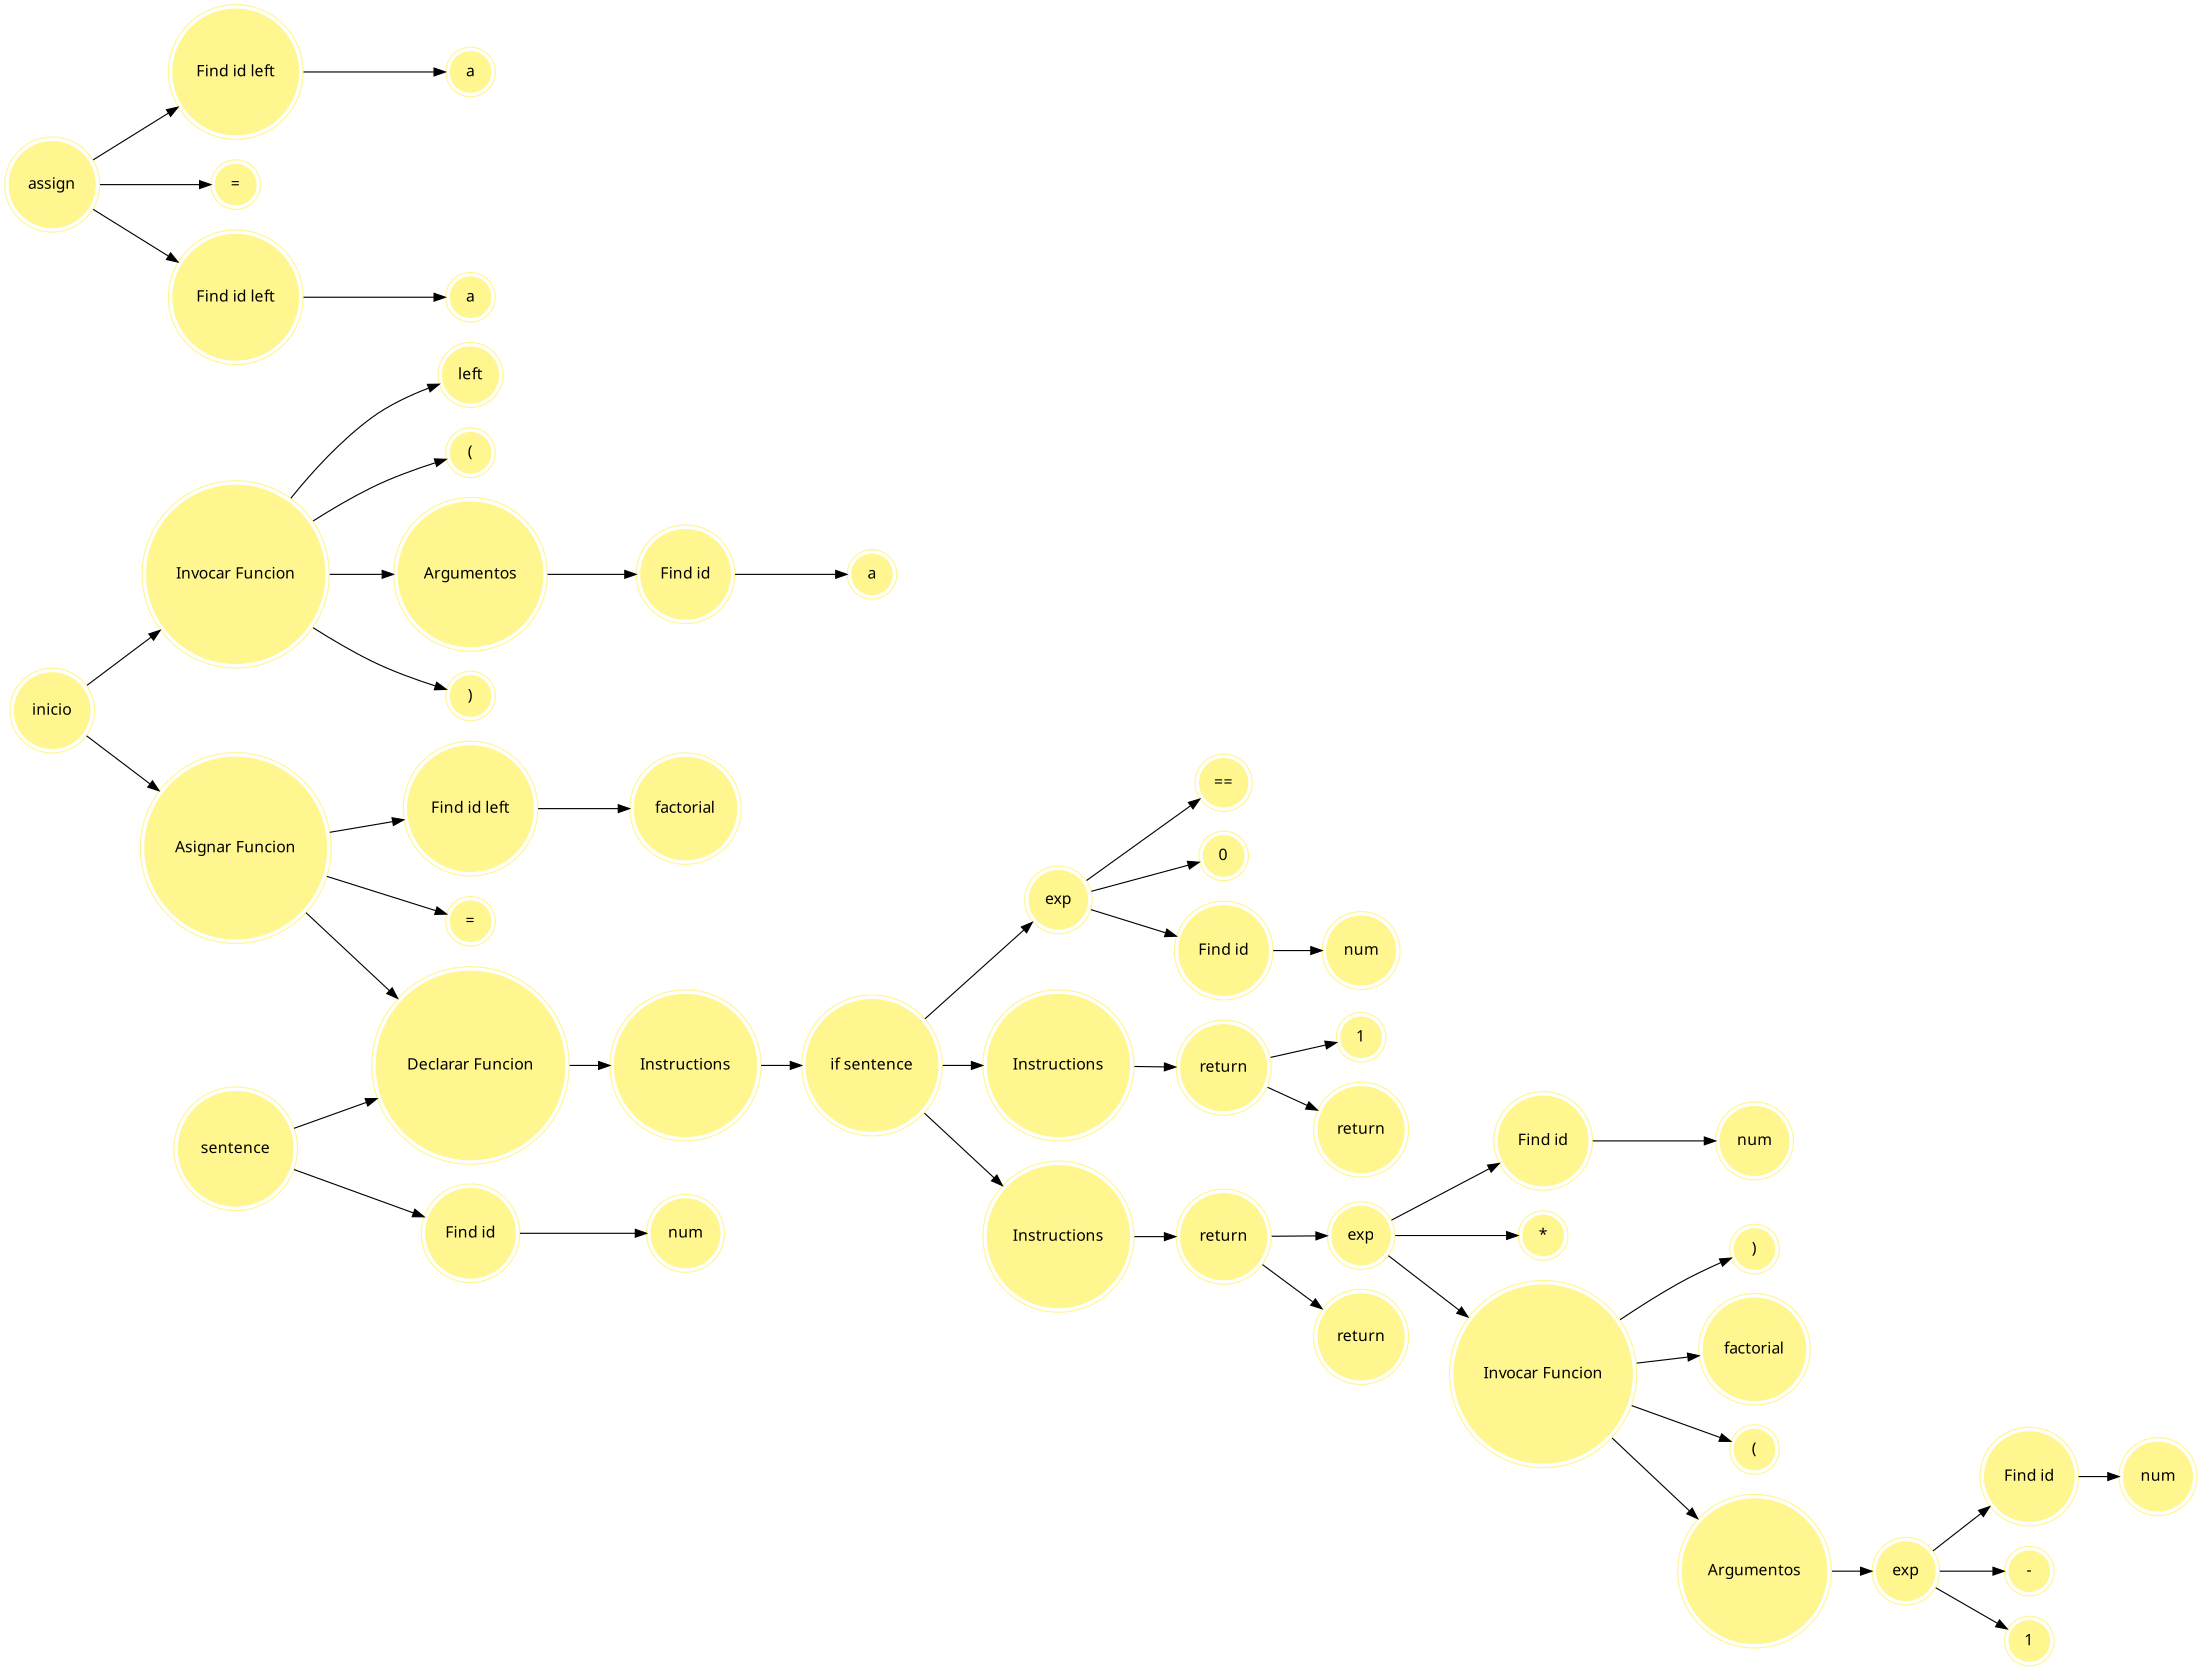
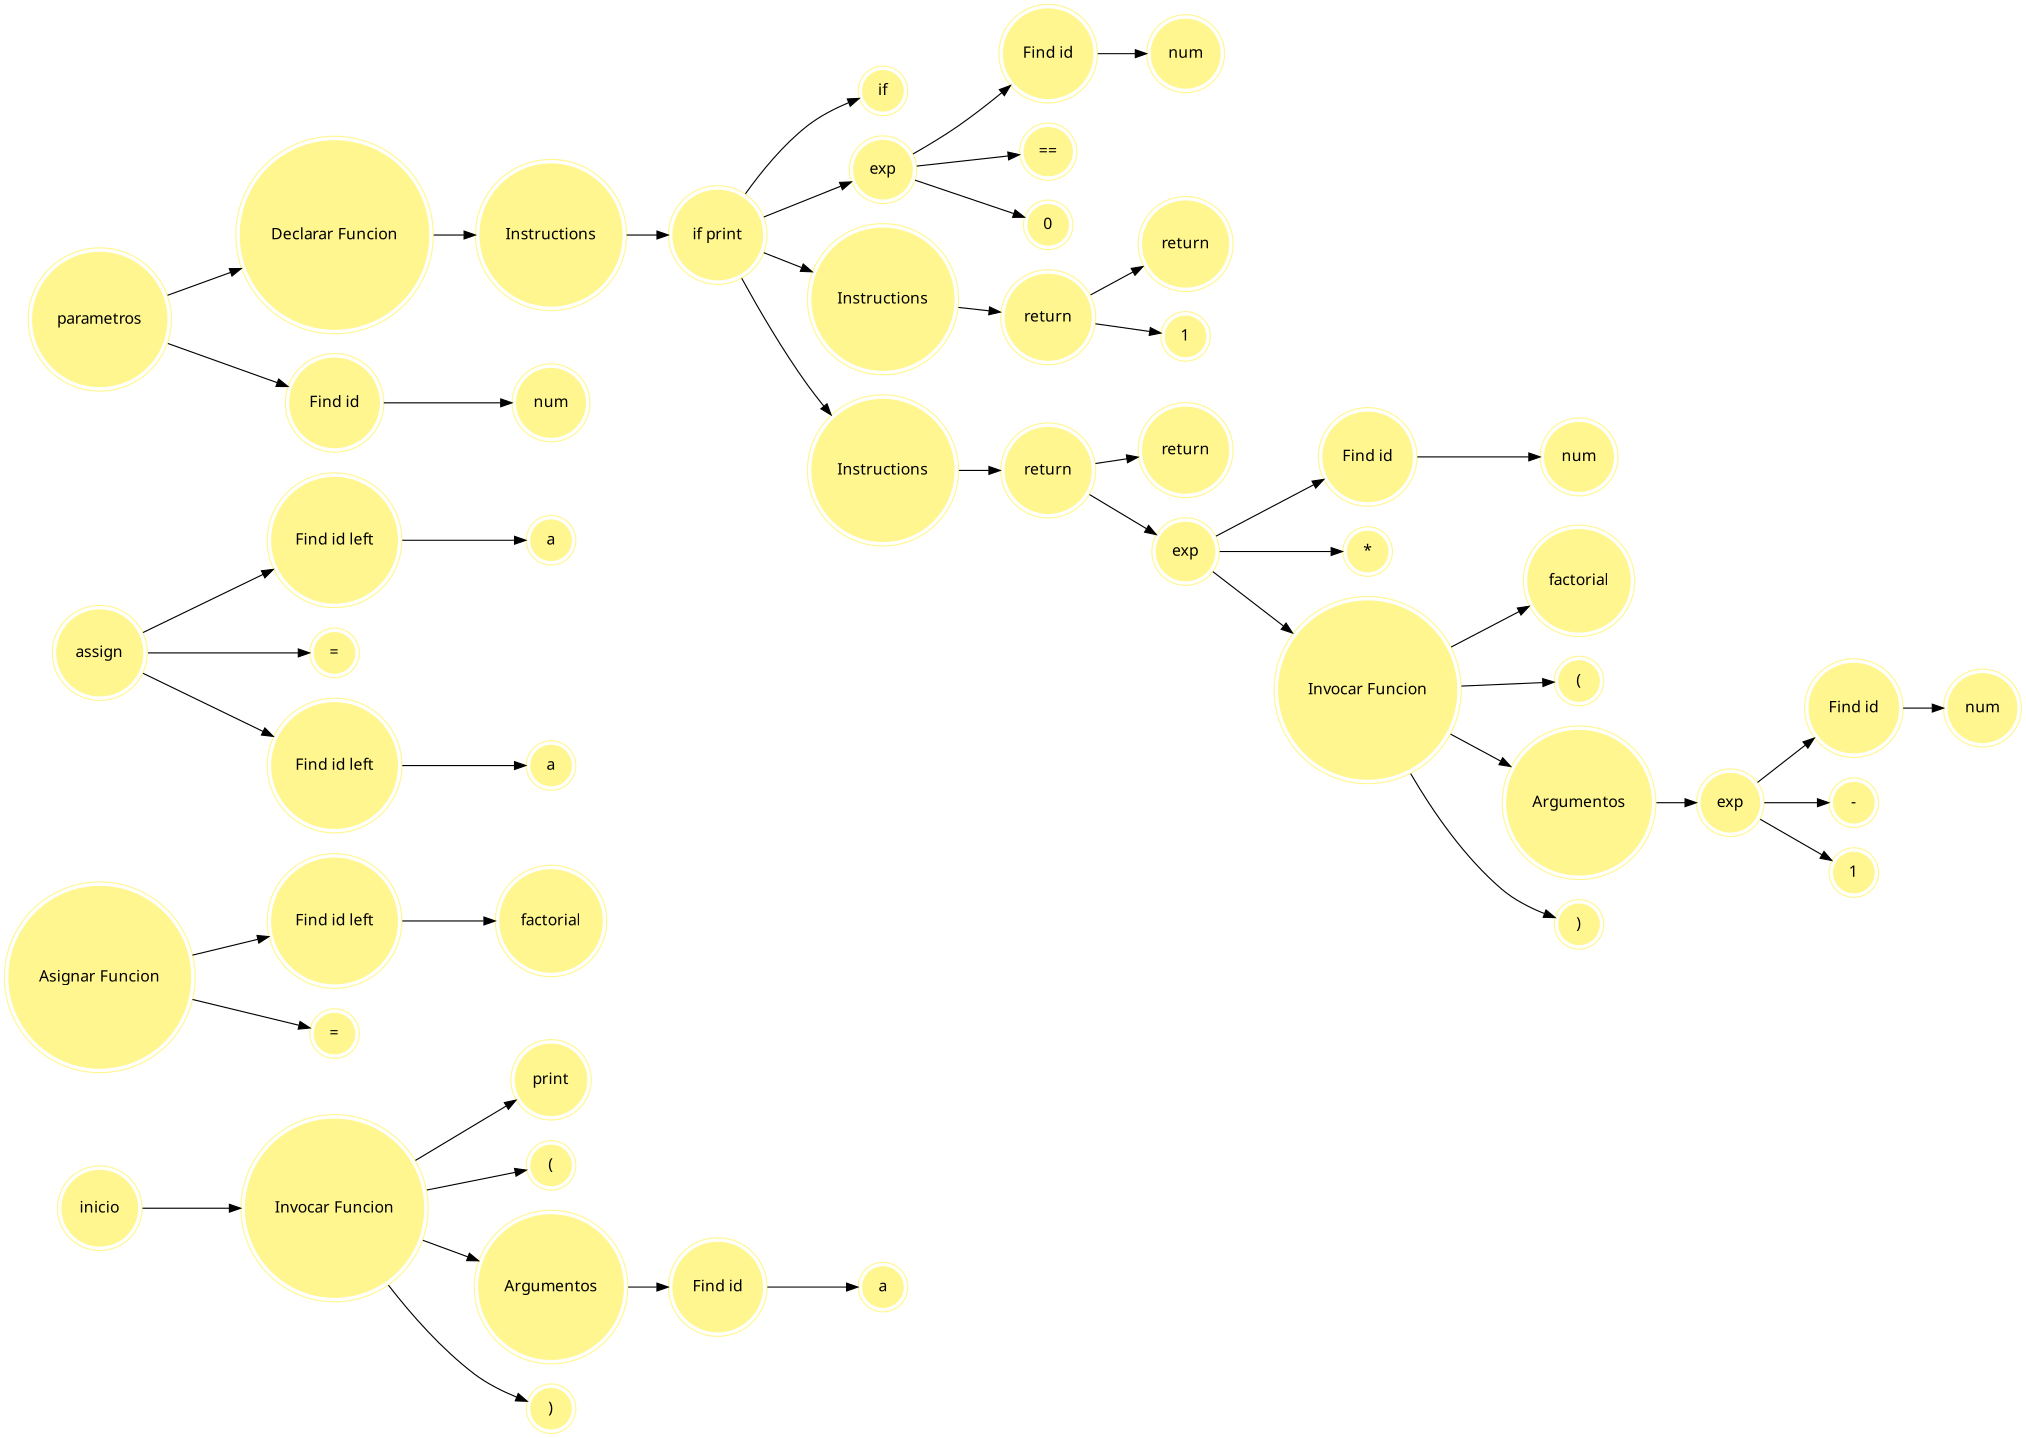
node "if": added
node "left": label "left" -> "print"
edge "inicio" -> "Asignar Funcion": removed
edge "Asignar Funcion" -> "Declarar Funcion": removed
node "if sentence": label "if sentence" -> "if print"
node "sentence": label "sentence" -> "parametros"
